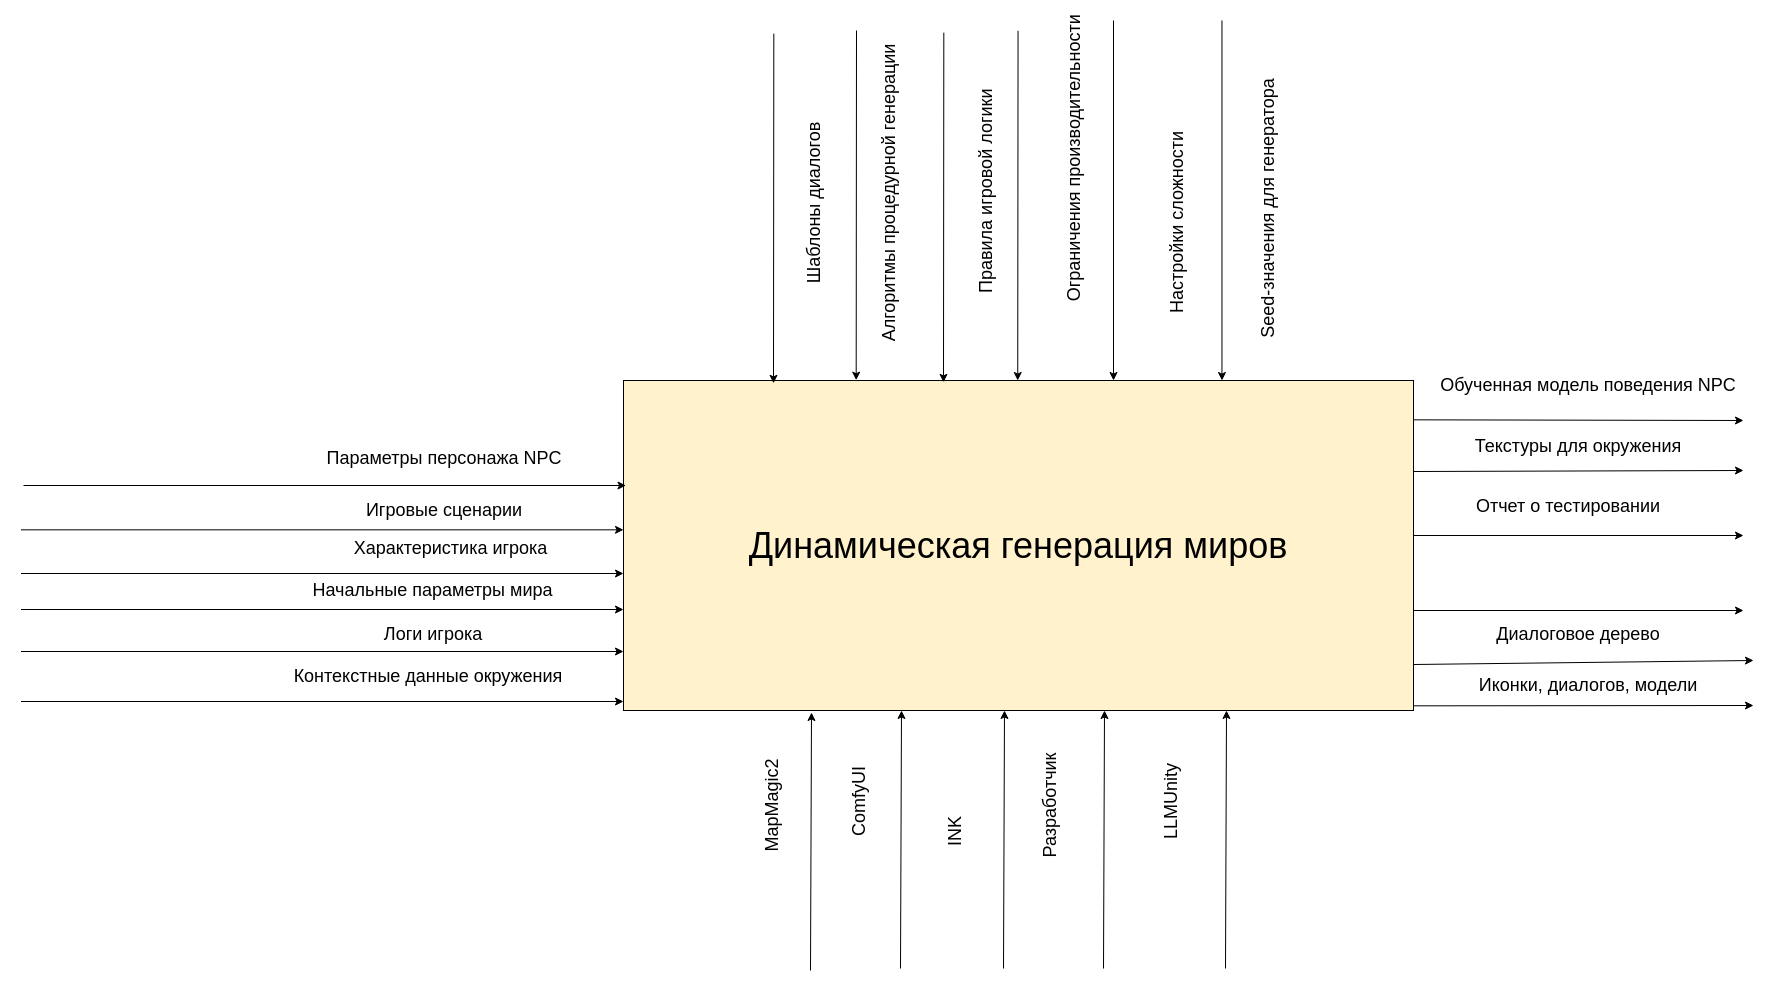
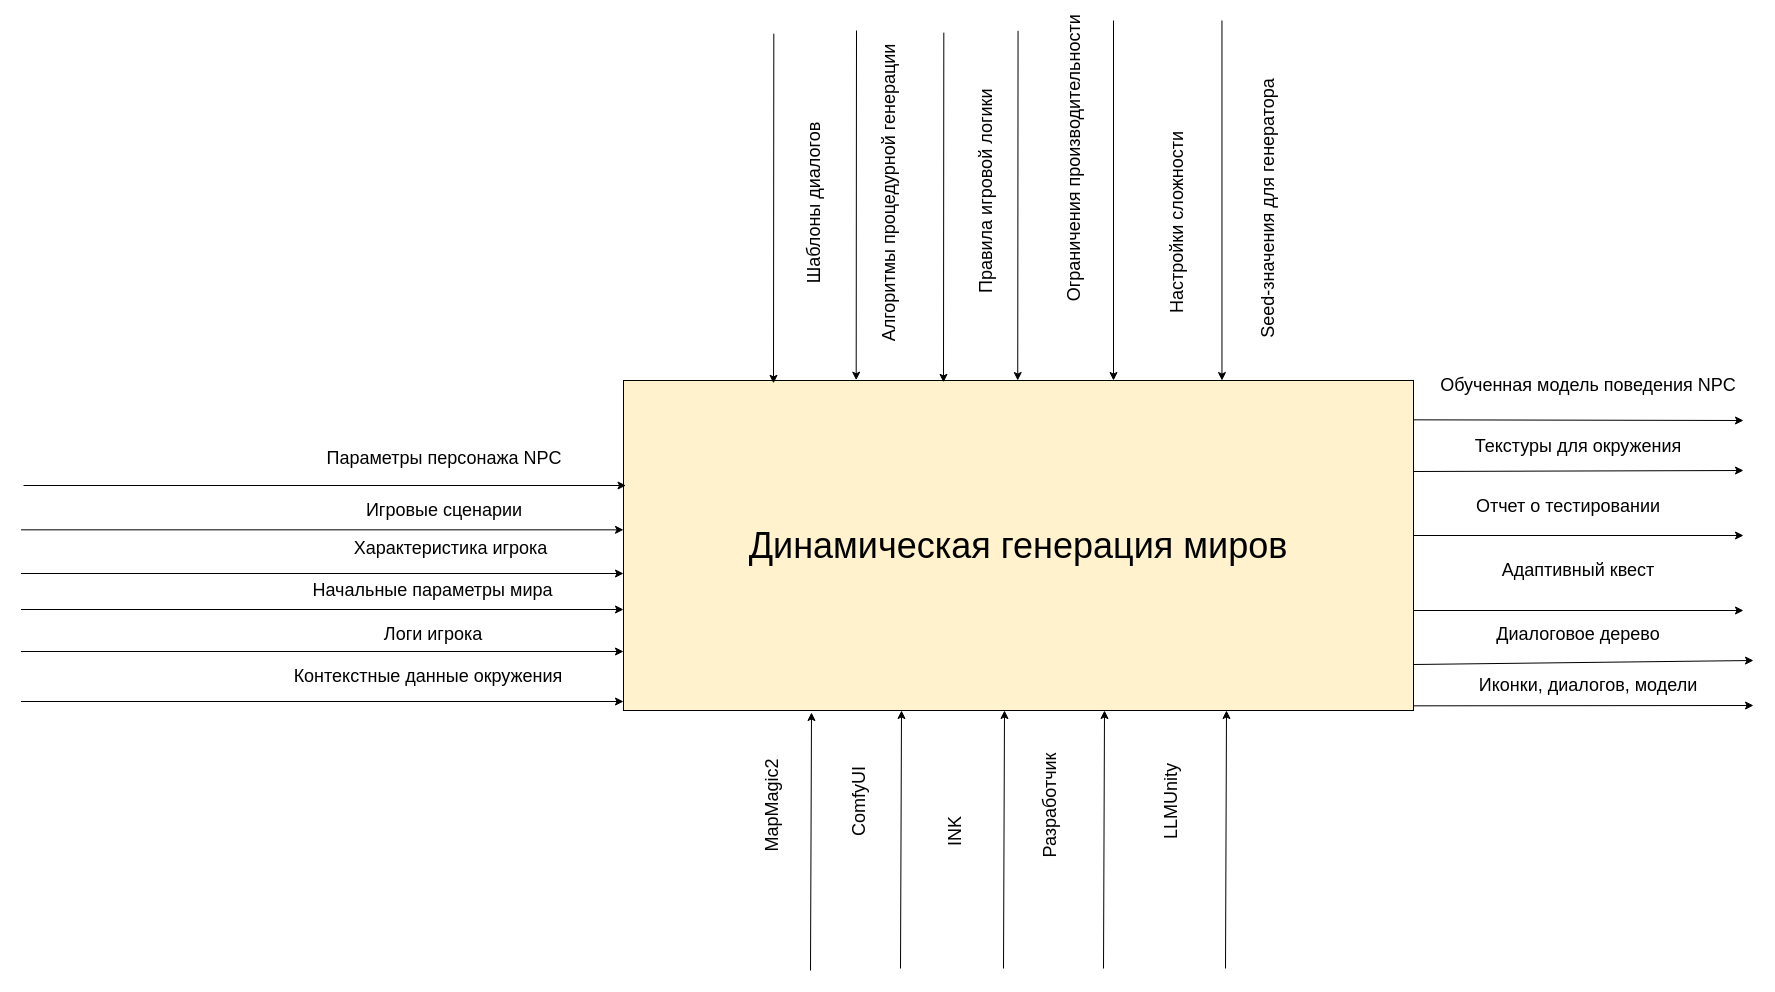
node "Адаптивный квест": added
